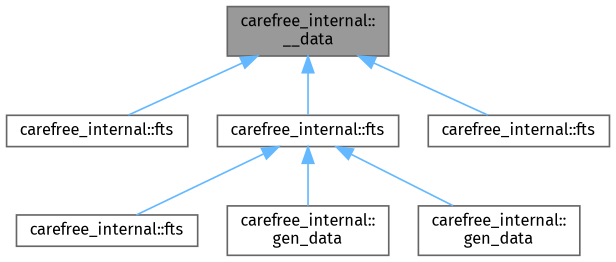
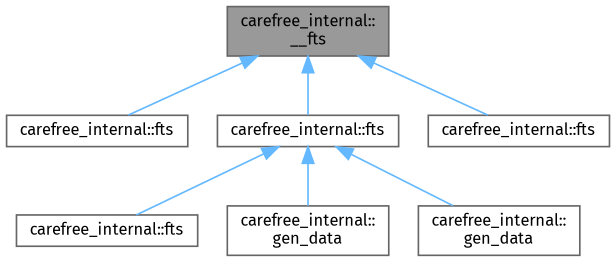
node "carefree_internal:: __data": label "carefree_internal:: __data" -> "carefree_internal:: __fts"
